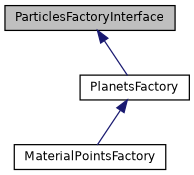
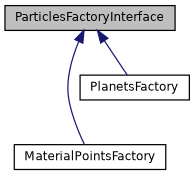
edge "MaterialPointsFactory" -> "PlanetsFactory": now "MaterialPointsFactory" -> "ParticlesFactoryInterface"
